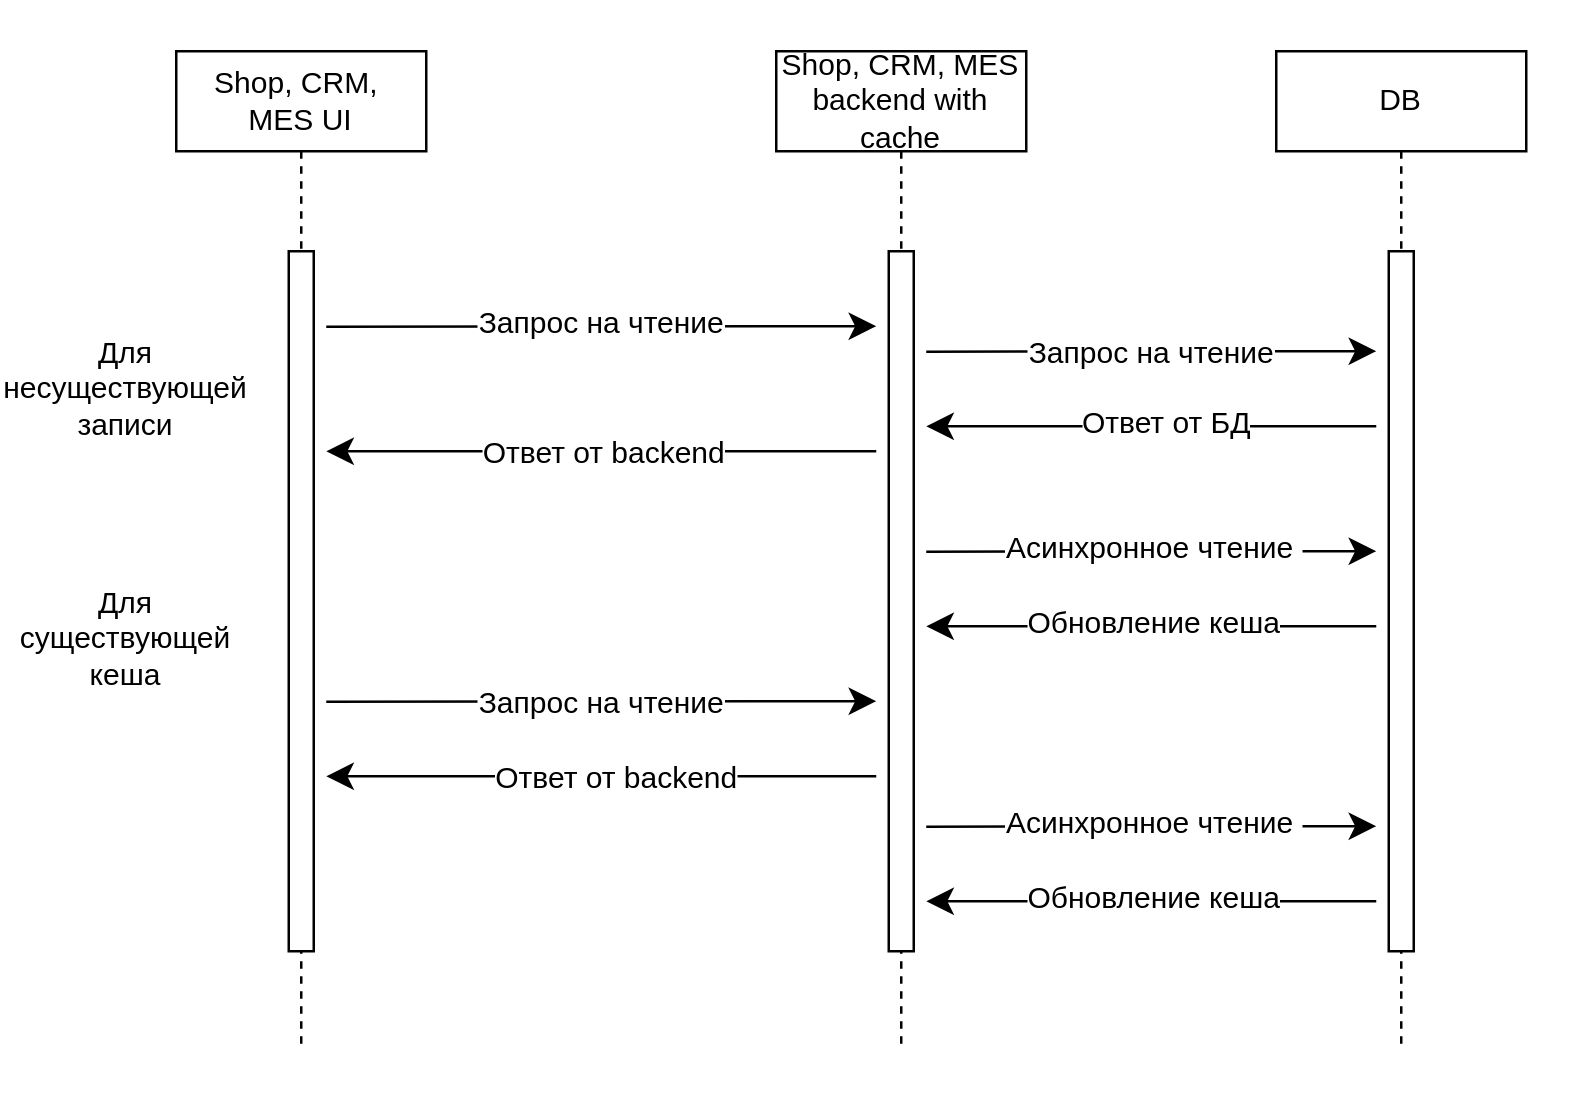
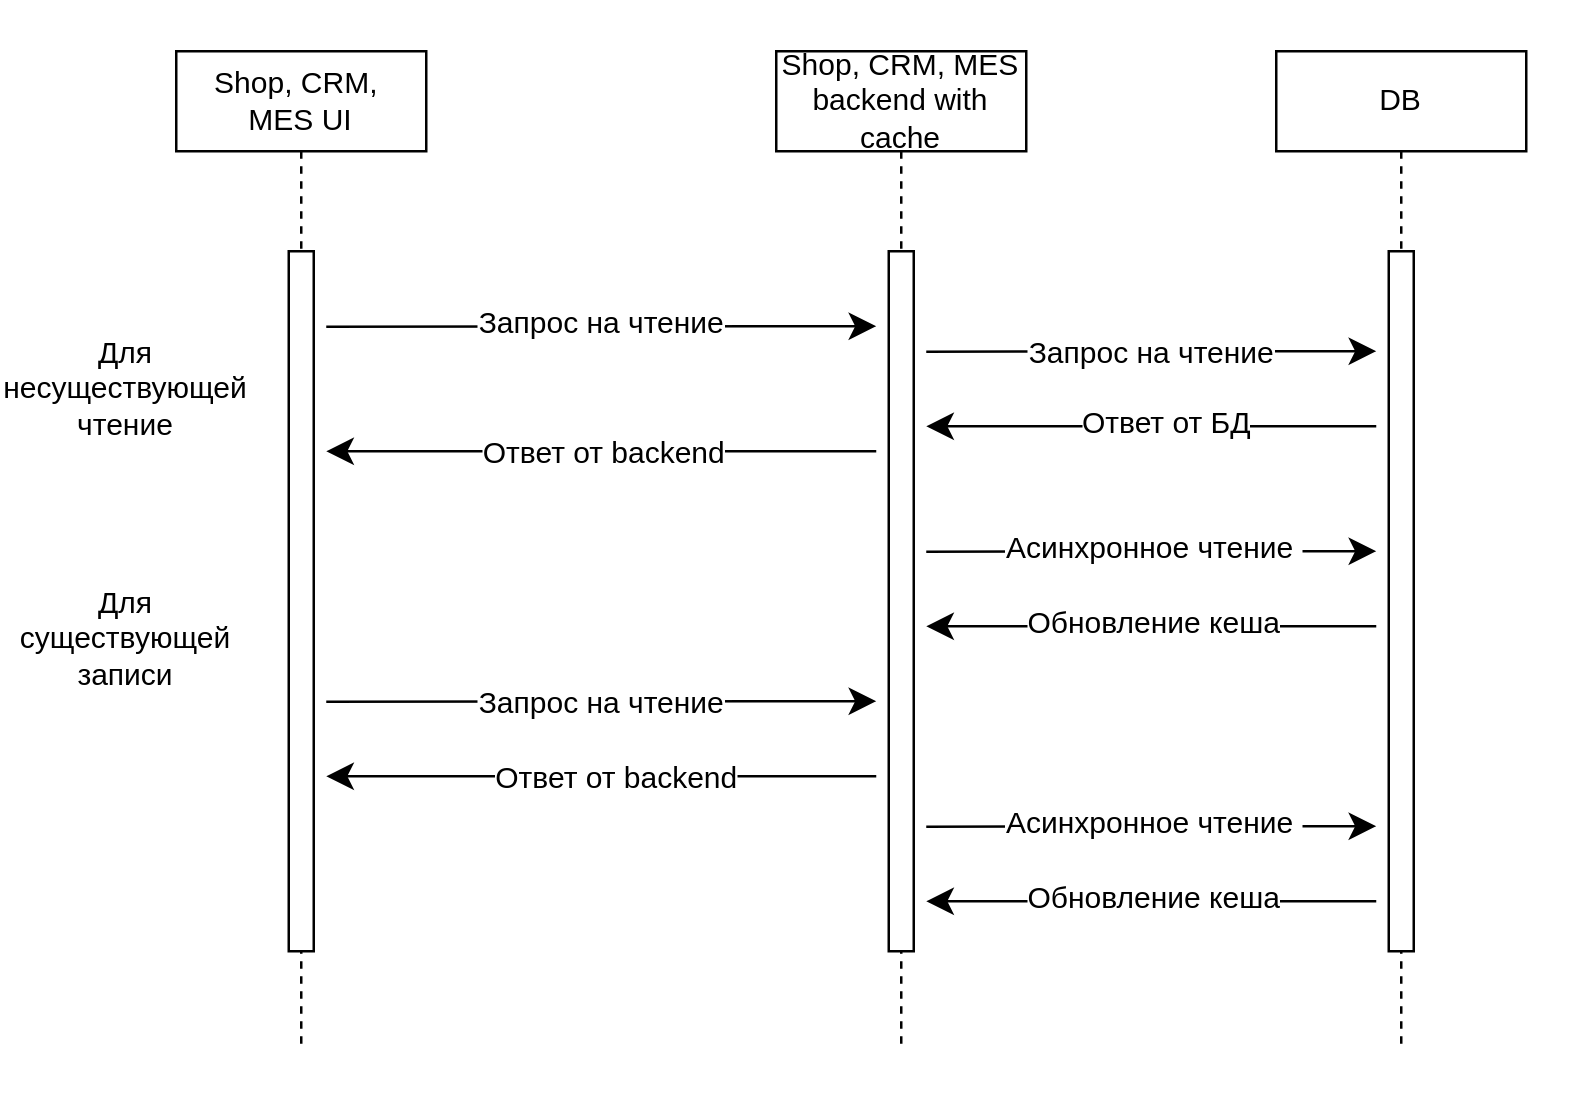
node "Для несуществующей записи": label "Для несуществующей записи" -> "Для несуществующей чтение"
node "Для существующей кеша": label "Для существующей кеша" -> "Для существующей записи"
